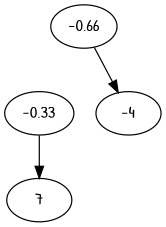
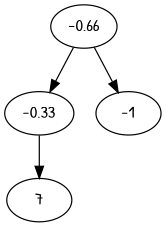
edge "-0.66" -> "-0.33": added
node "-4": label "-4" -> "-1"
